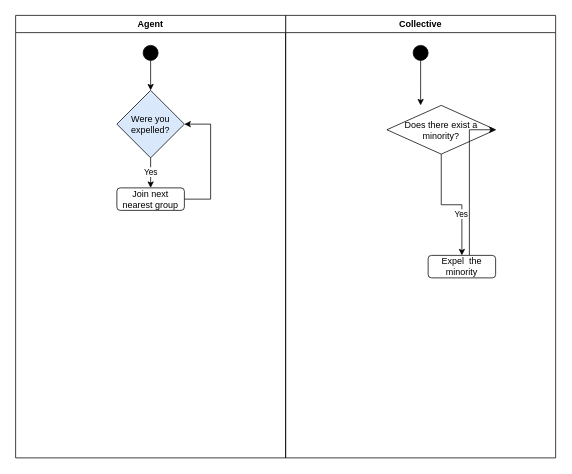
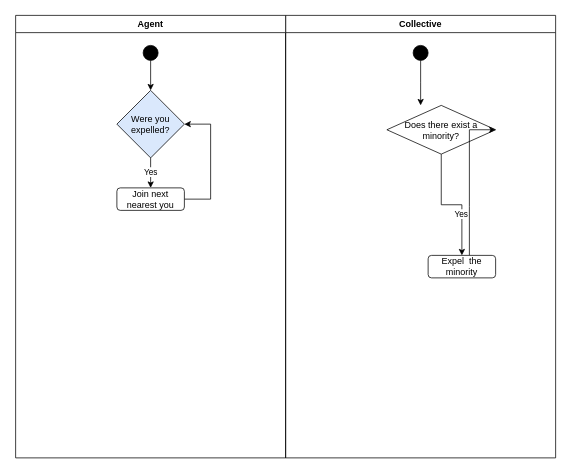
node "Join next nearest group": label "Join next nearest group" -> "Join next nearest you"
